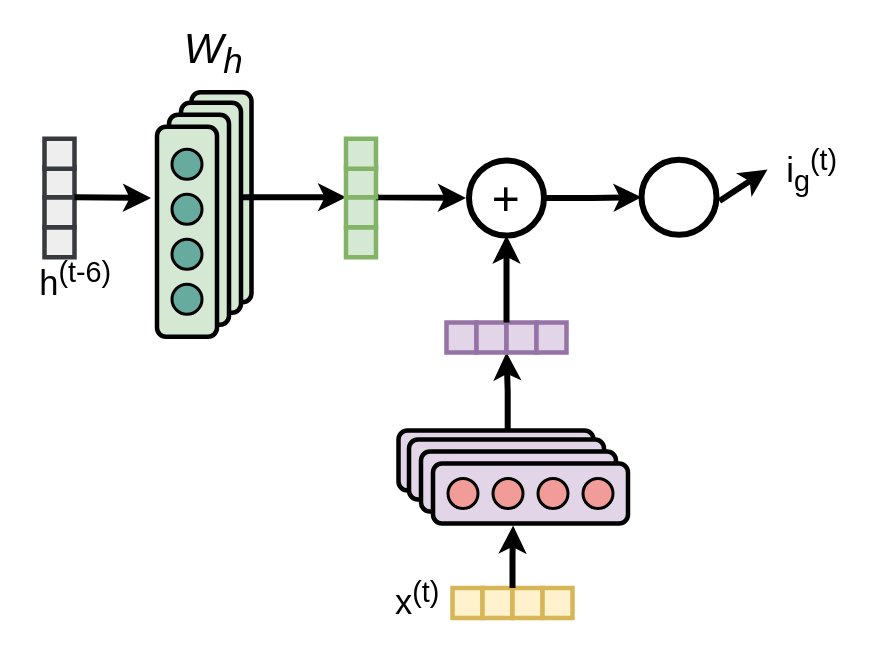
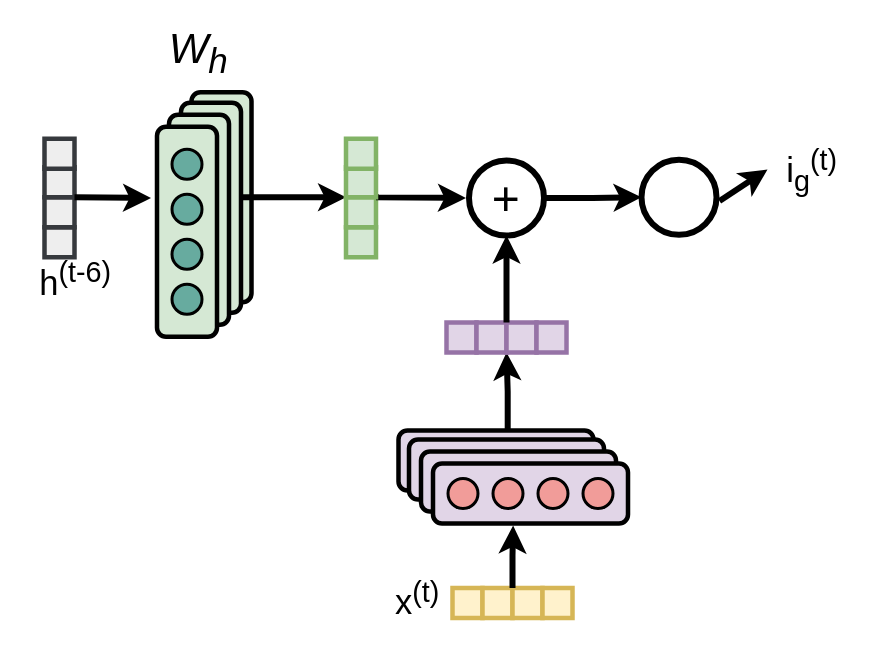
node "Wh": moved (214, 53) -> (199, 53)
